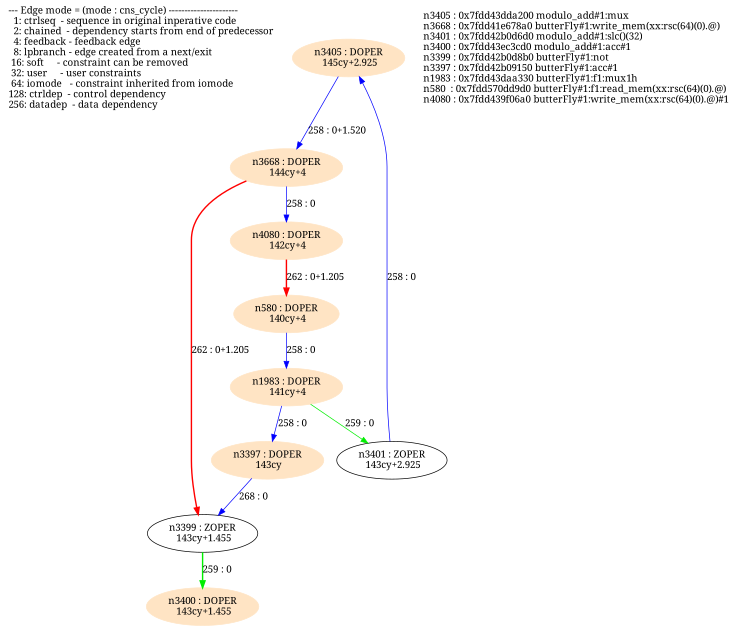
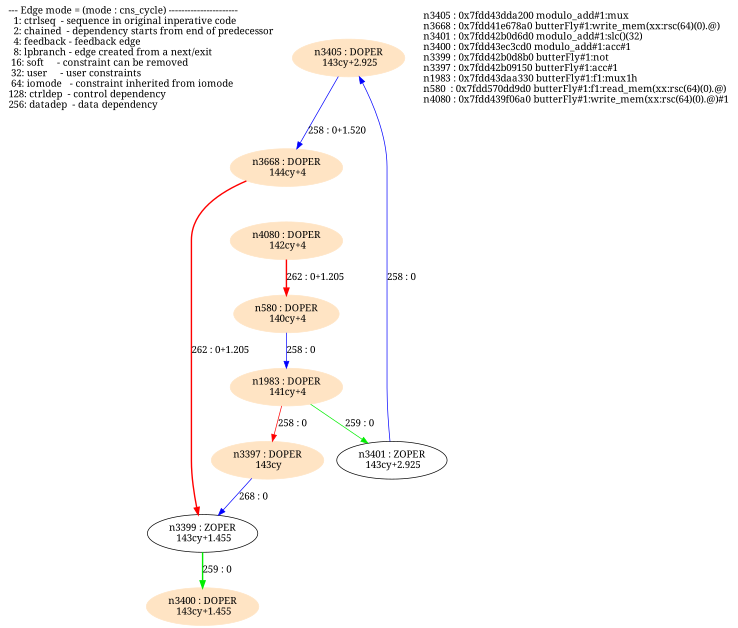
node "n3405 : DOPER 145cy+2.925": label "n3405 : DOPER 145cy+2.925" -> "n3405 : DOPER 143cy+2.925"
edge "n3668 : DOPER 144cy+4" -> "n4080 : DOPER 142cy+4": removed, label "258 : 0"
edge "n1983 : DOPER 141cy+4" -> "n3397 : DOPER 143cy": color blue -> red
